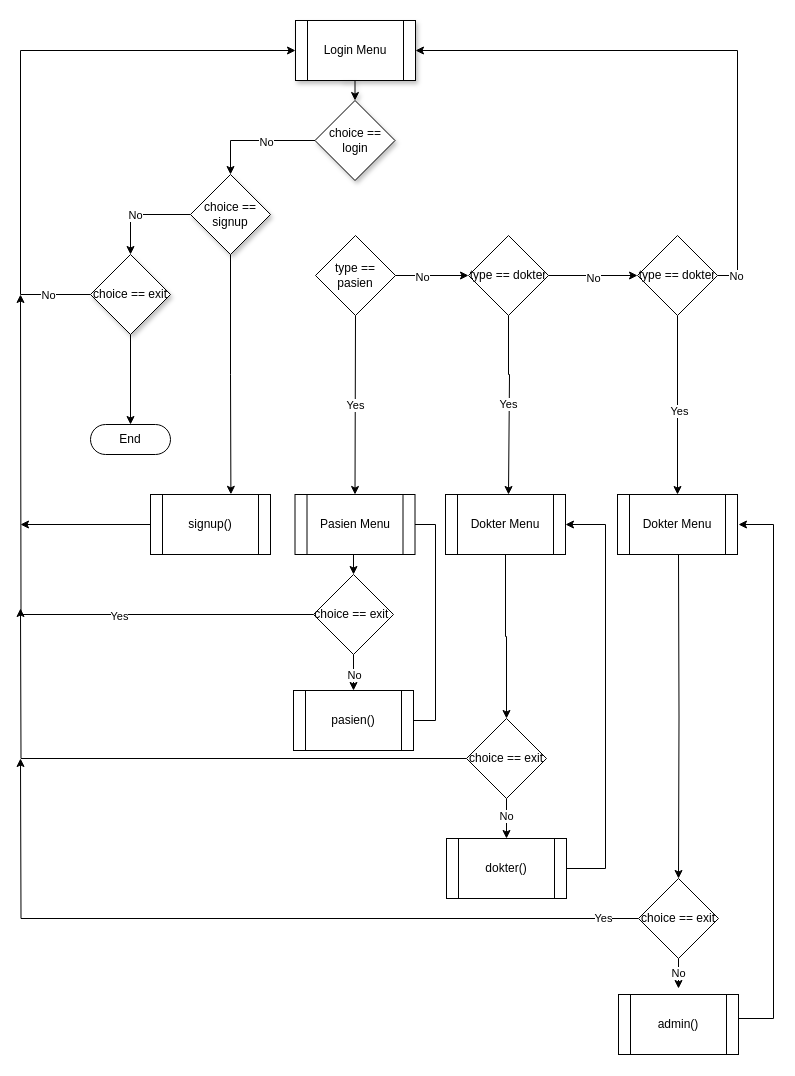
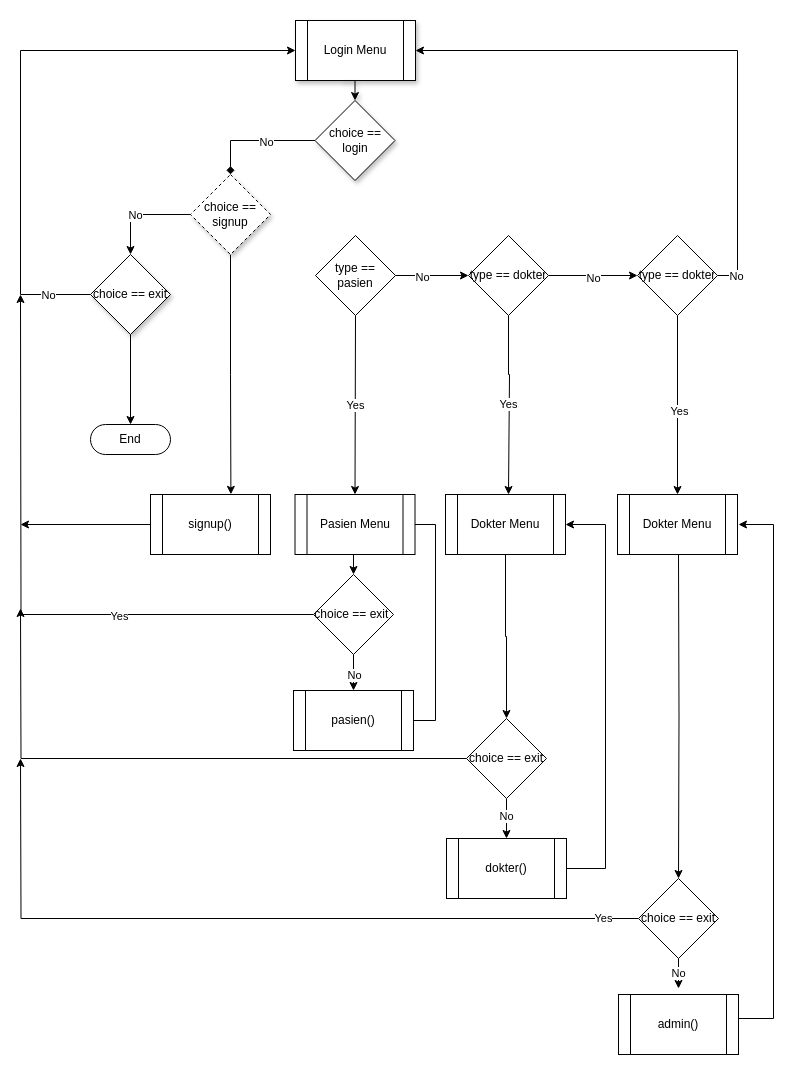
edge "choice == login" -> "choice == signup": arrowhead classic -> diamond
node "choice == signup": style solid -> dashed
